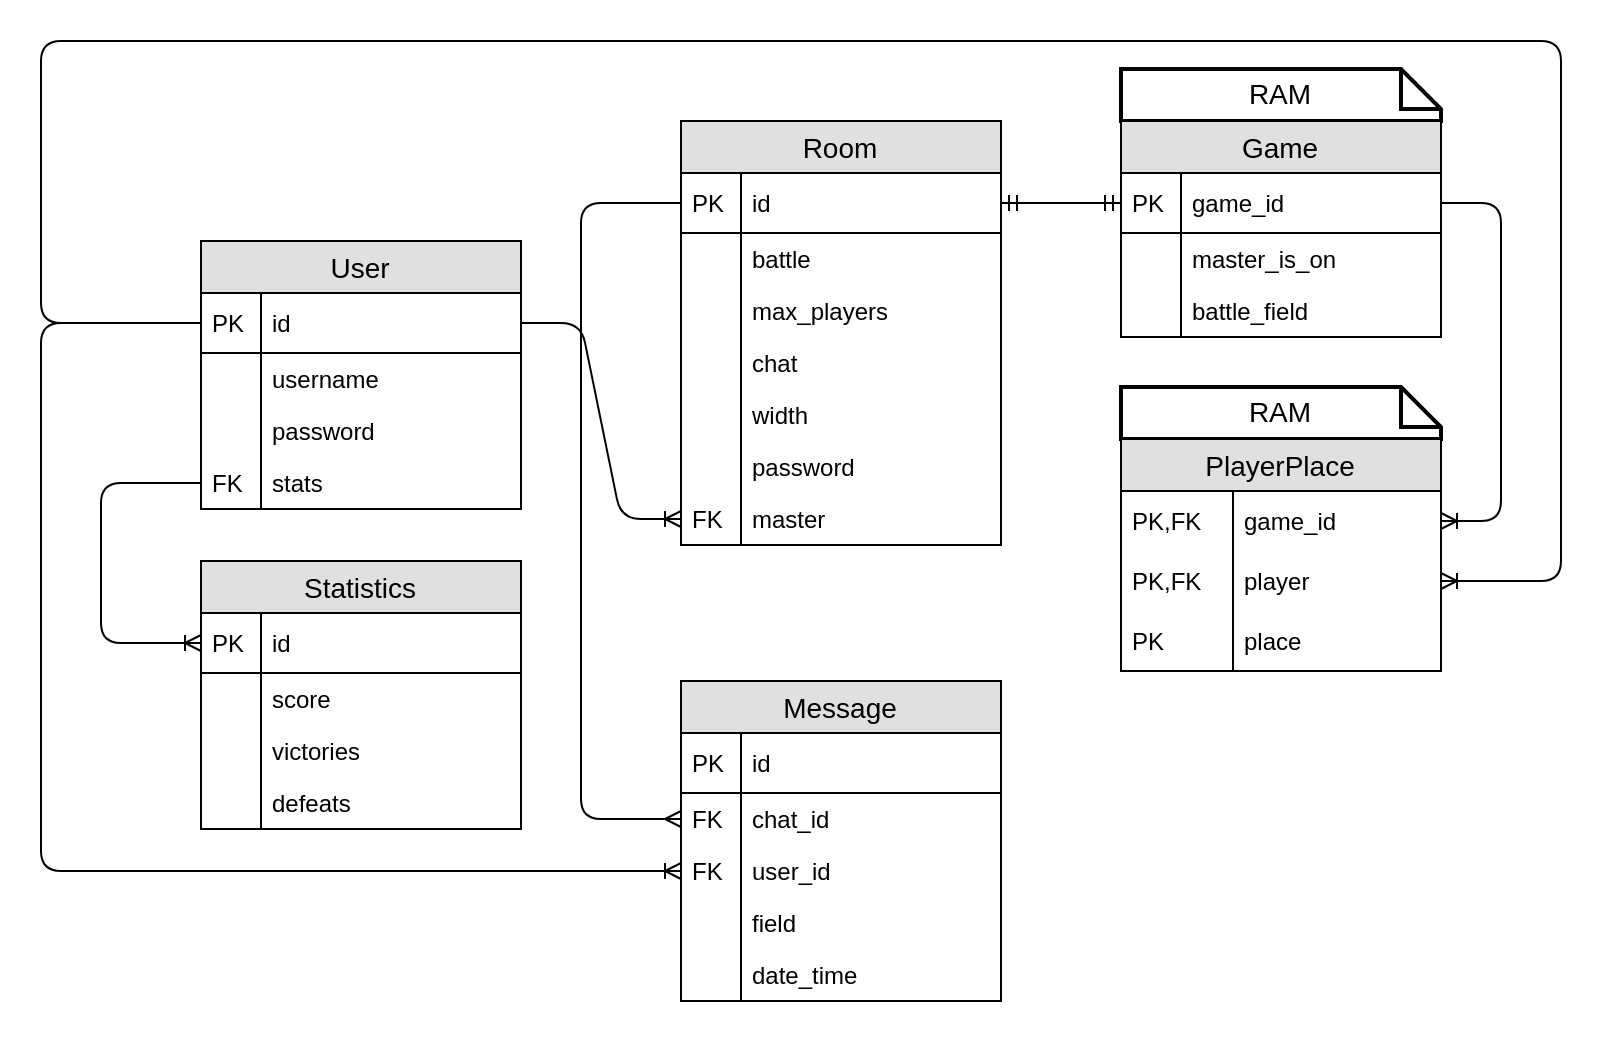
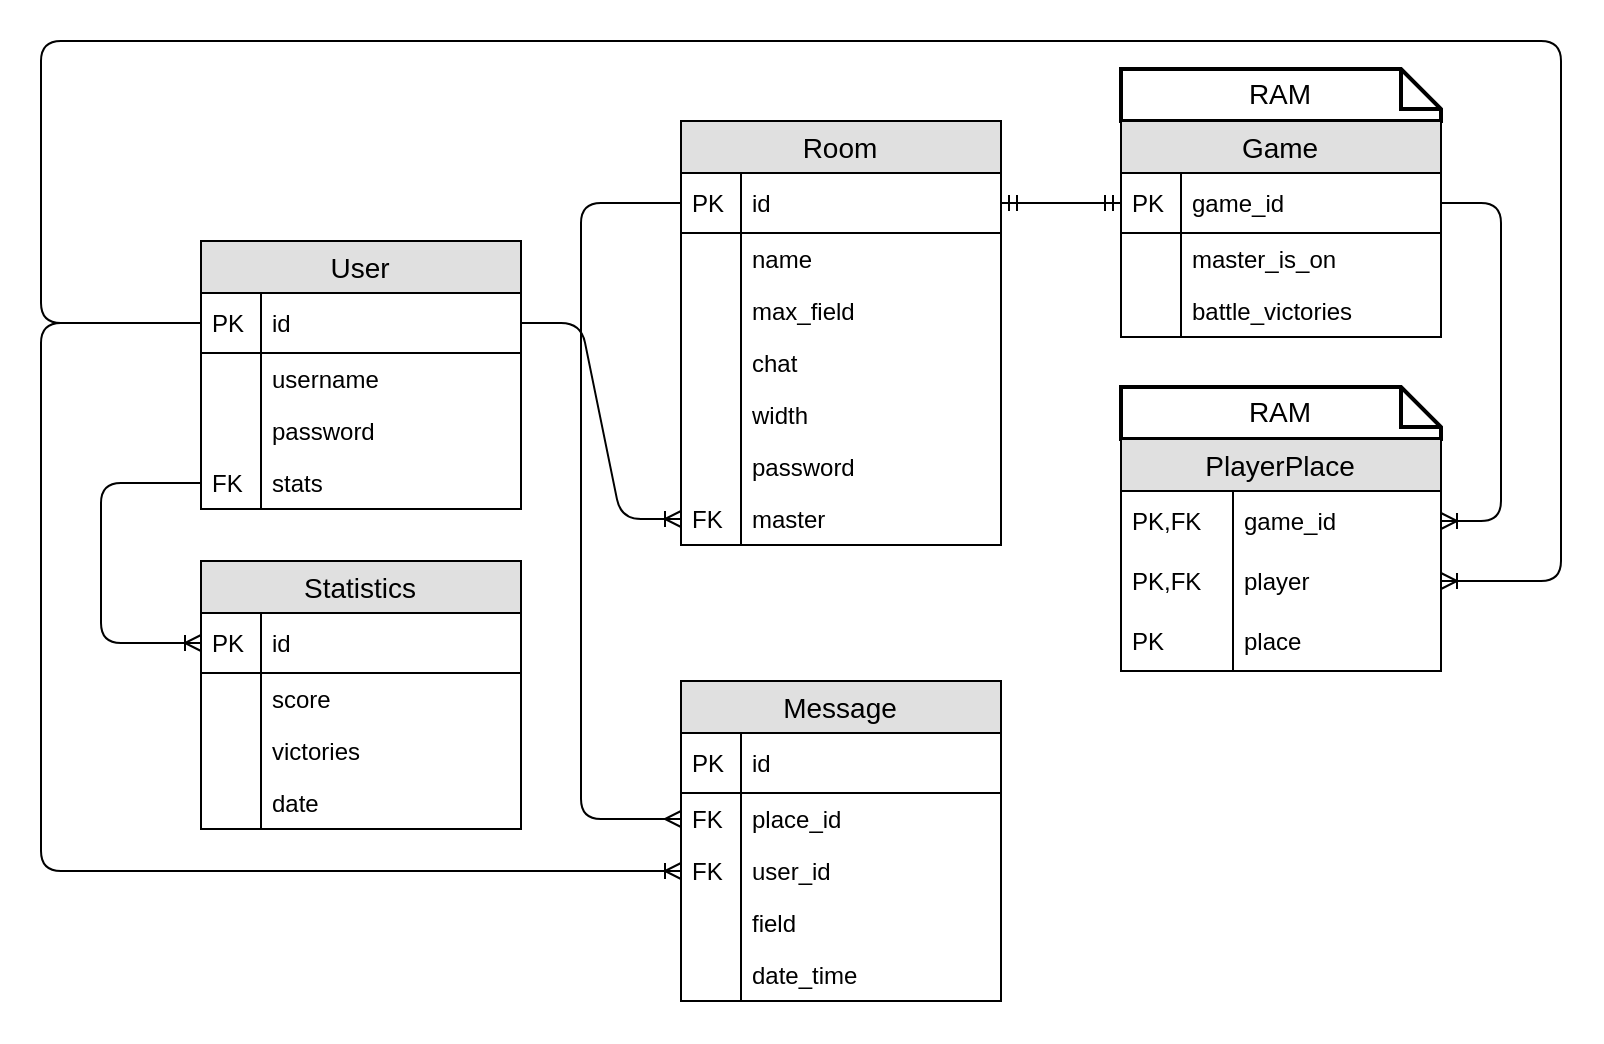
node "battle": label "battle" -> "name"
node "max_players": label "max_players" -> "max_field"
node "battle_field": label "battle_field" -> "battle_victories"
node "defeats": label "defeats" -> "date"
node "chat_id": label "chat_id" -> "place_id"
